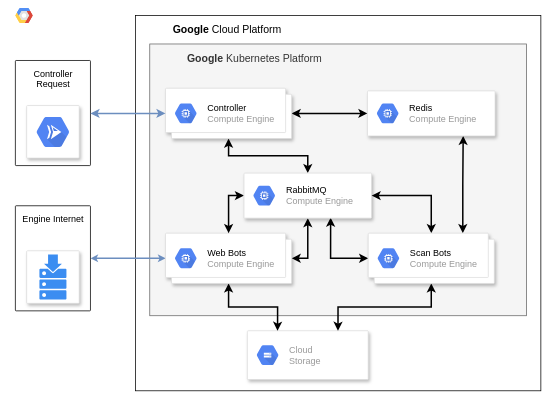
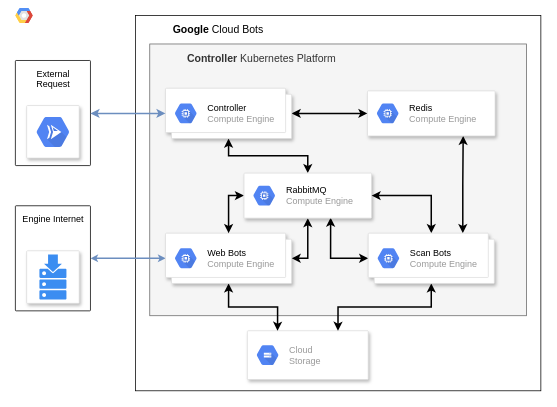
node "Google Cloud Platform": label "Google Cloud Platform" -> "Google Cloud Bots"
node "Google Kubernetes Platform": label "Google Kubernetes Platform" -> "Controller Kubernetes Platform"
node "Controller Request": label "Controller Request" -> "External Request"
